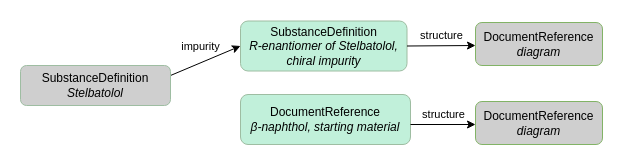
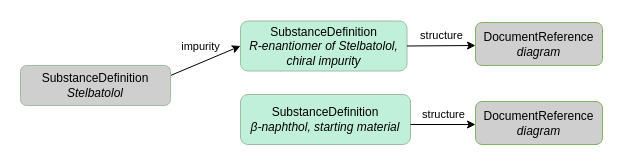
node "DocumentReference β-naphthol, starting material": label "DocumentReference β-naphthol, starting material" -> "SubstanceDefinition β-naphthol, starting material"
